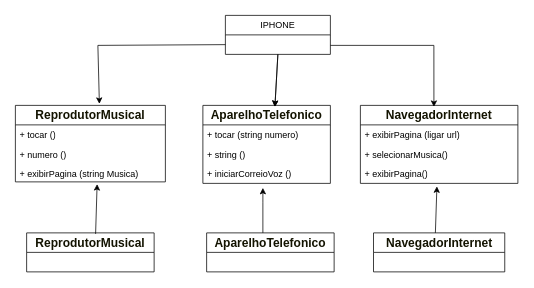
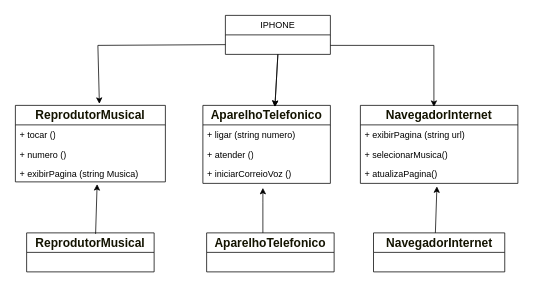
node "+ tocar (string numero)": label "+ tocar (string numero)" -> "+ ligar (string numero)"
node "+ exibirPagina (ligar url)": label "+ exibirPagina (ligar url)" -> "+ exibirPagina (string url)"
node "+ string ()": label "+ string ()" -> "+ atender ()"
node "+ exibirPagina()": label "+ exibirPagina()" -> "+ atualizaPagina()"
